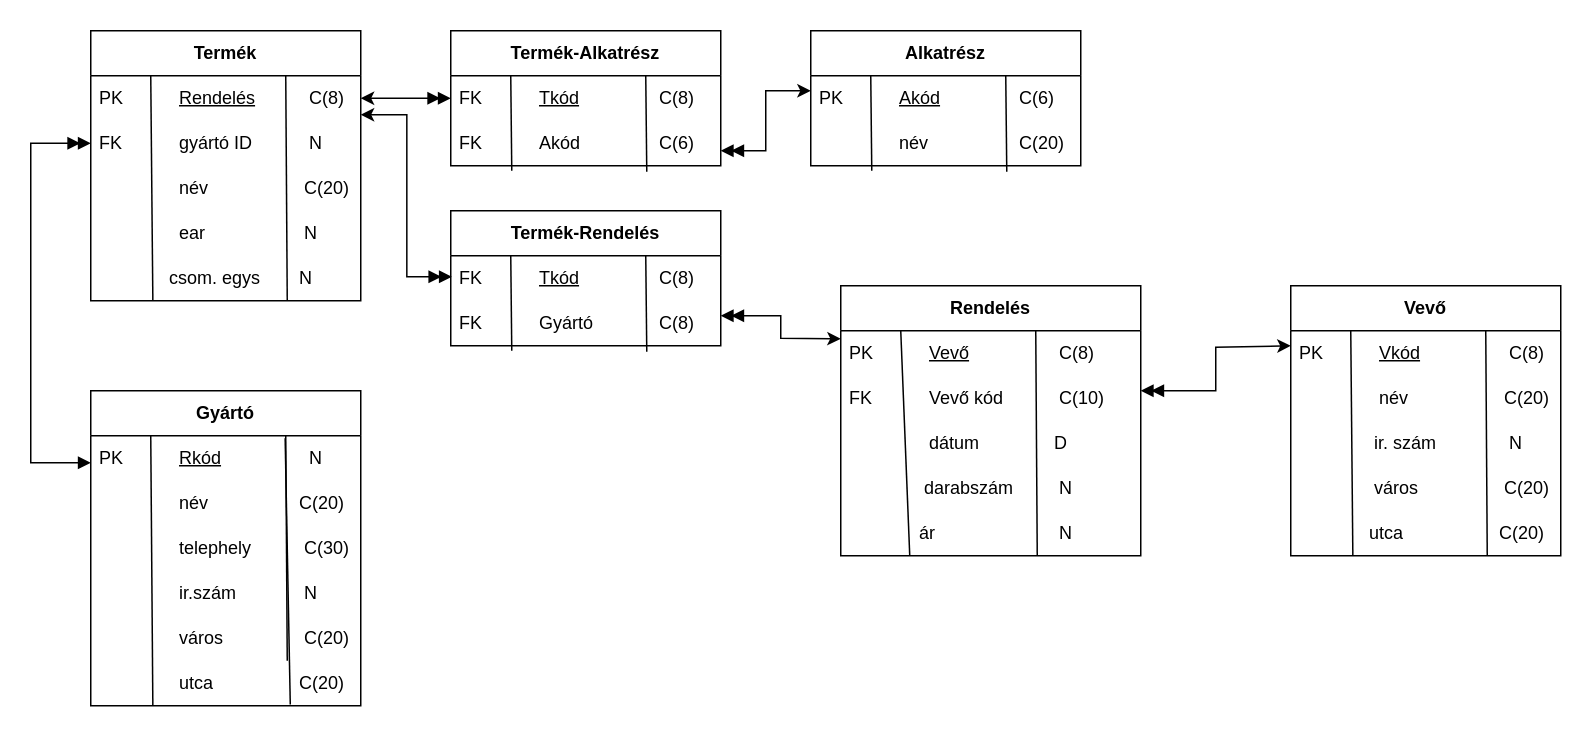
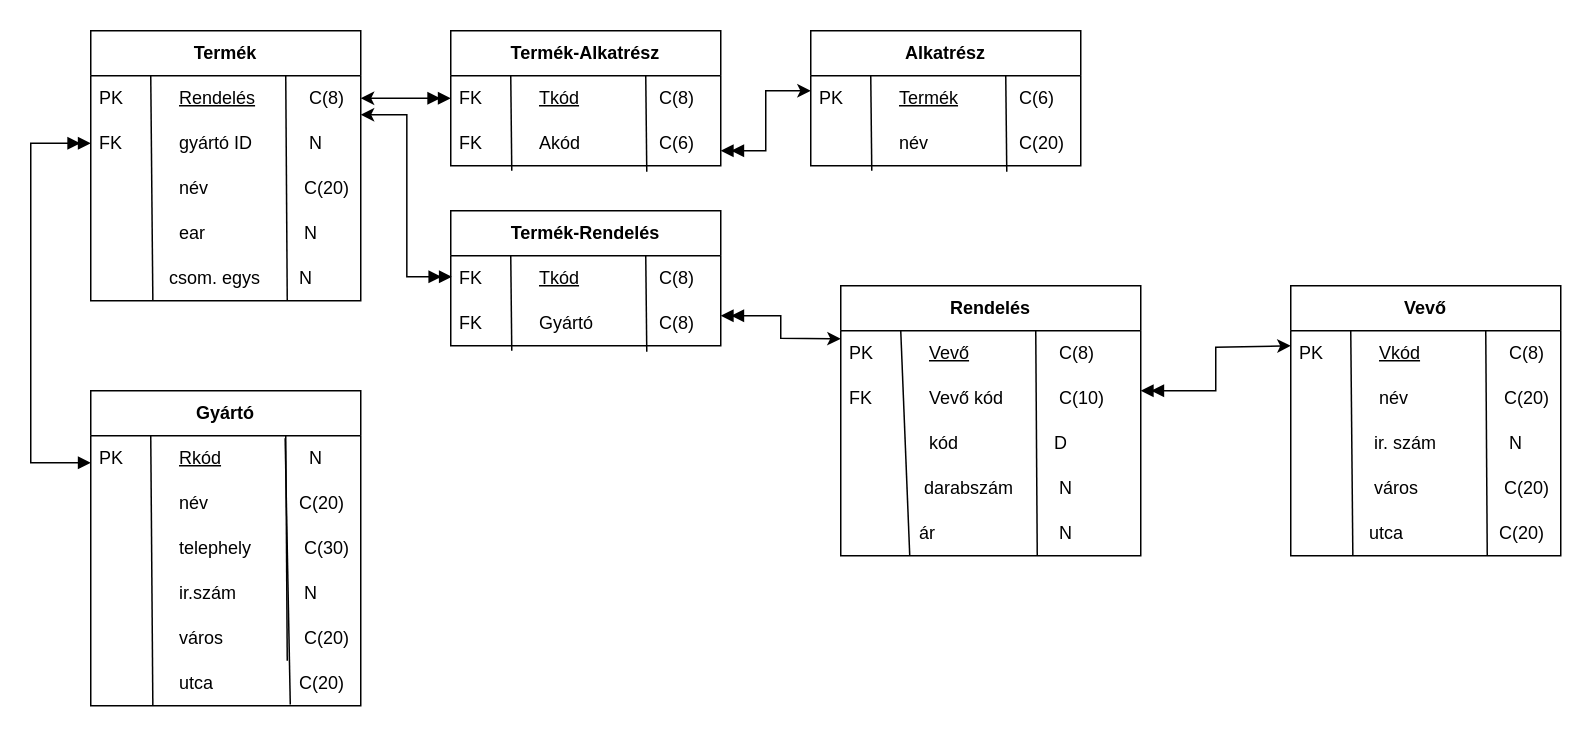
node "PK Akód C(6)": label "PK Akód C(6)" -> "PK Termék C(6)"
node "dátum D": label "dátum D" -> "kód D"
